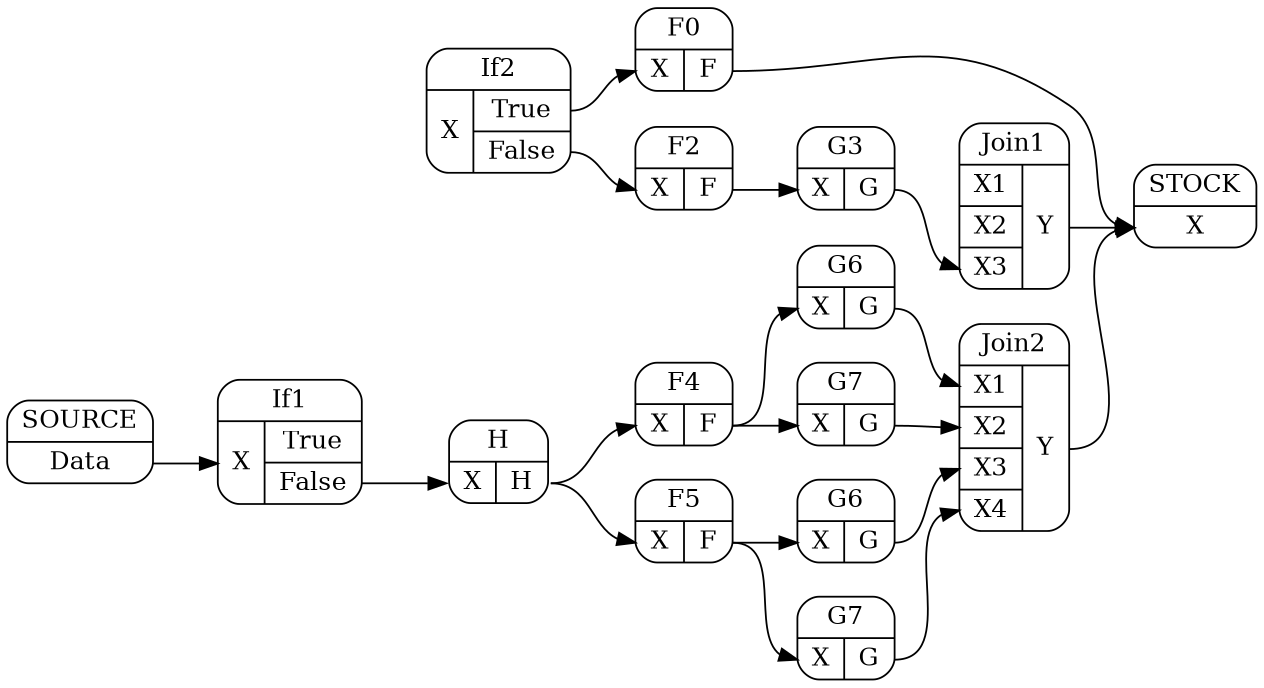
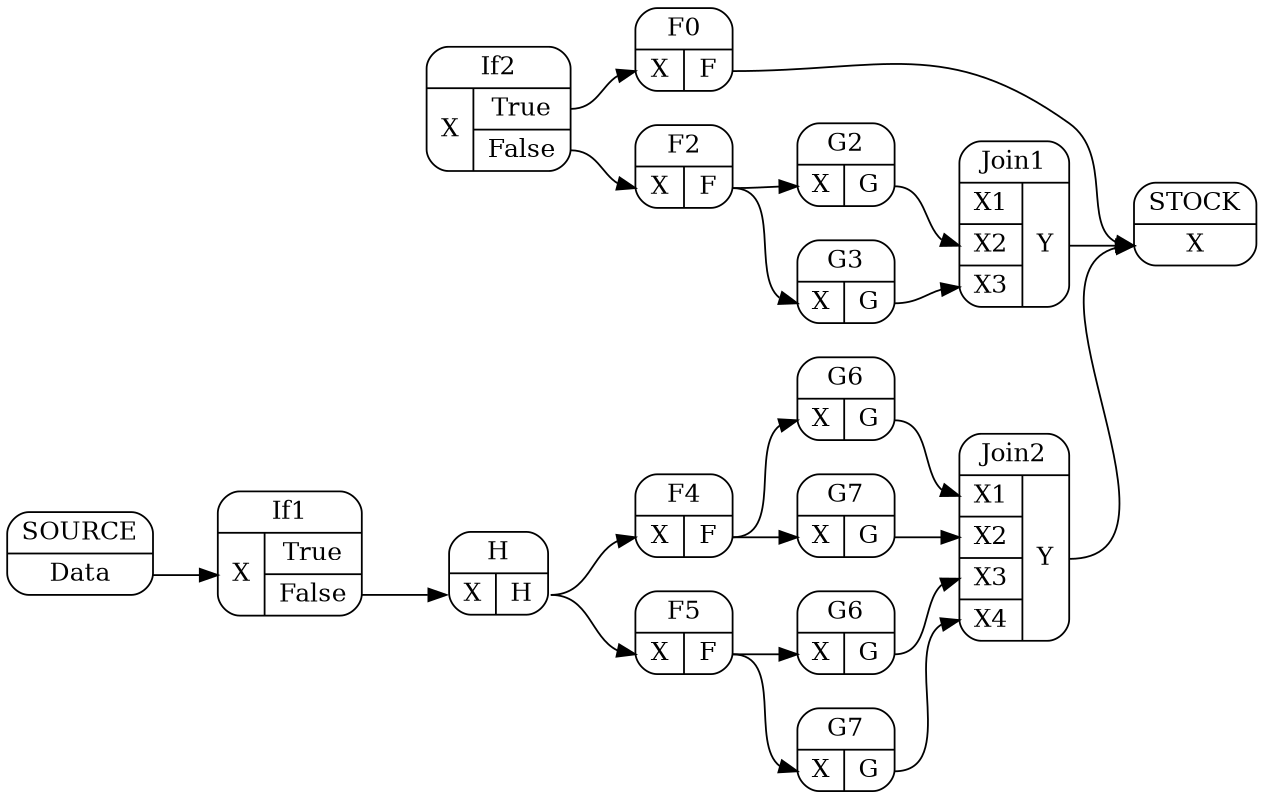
node "G2": added
